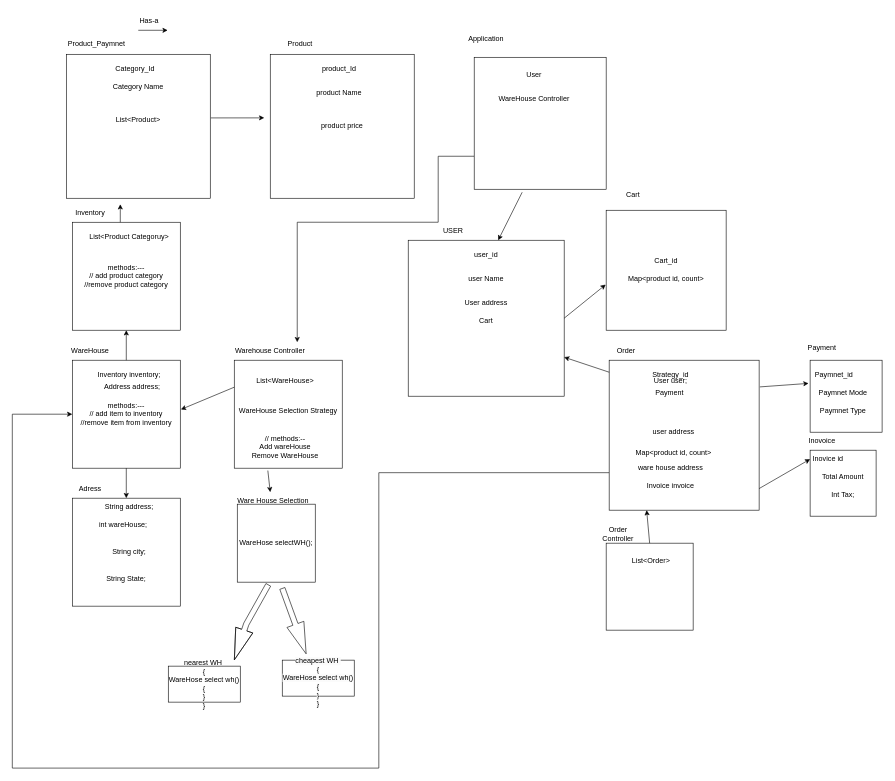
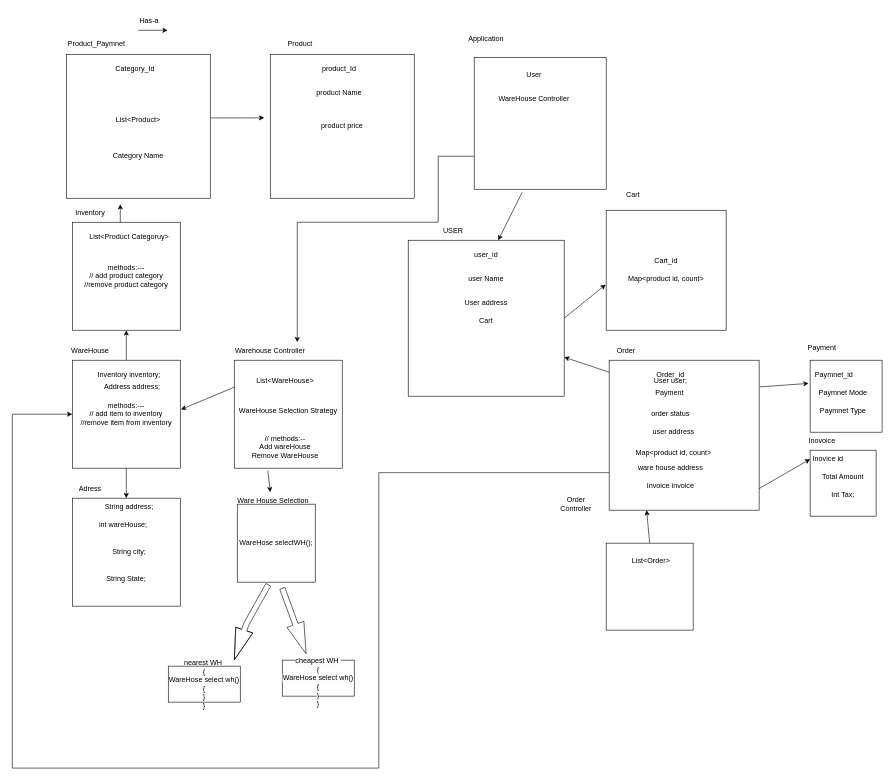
node "Category Name": moved (138, 87) -> (138, 156)
node "Strategy_id": label "Strategy_id" -> "Order_id"
node "order status": added
node "Order Controller": moved (618, 534) -> (576, 504)
